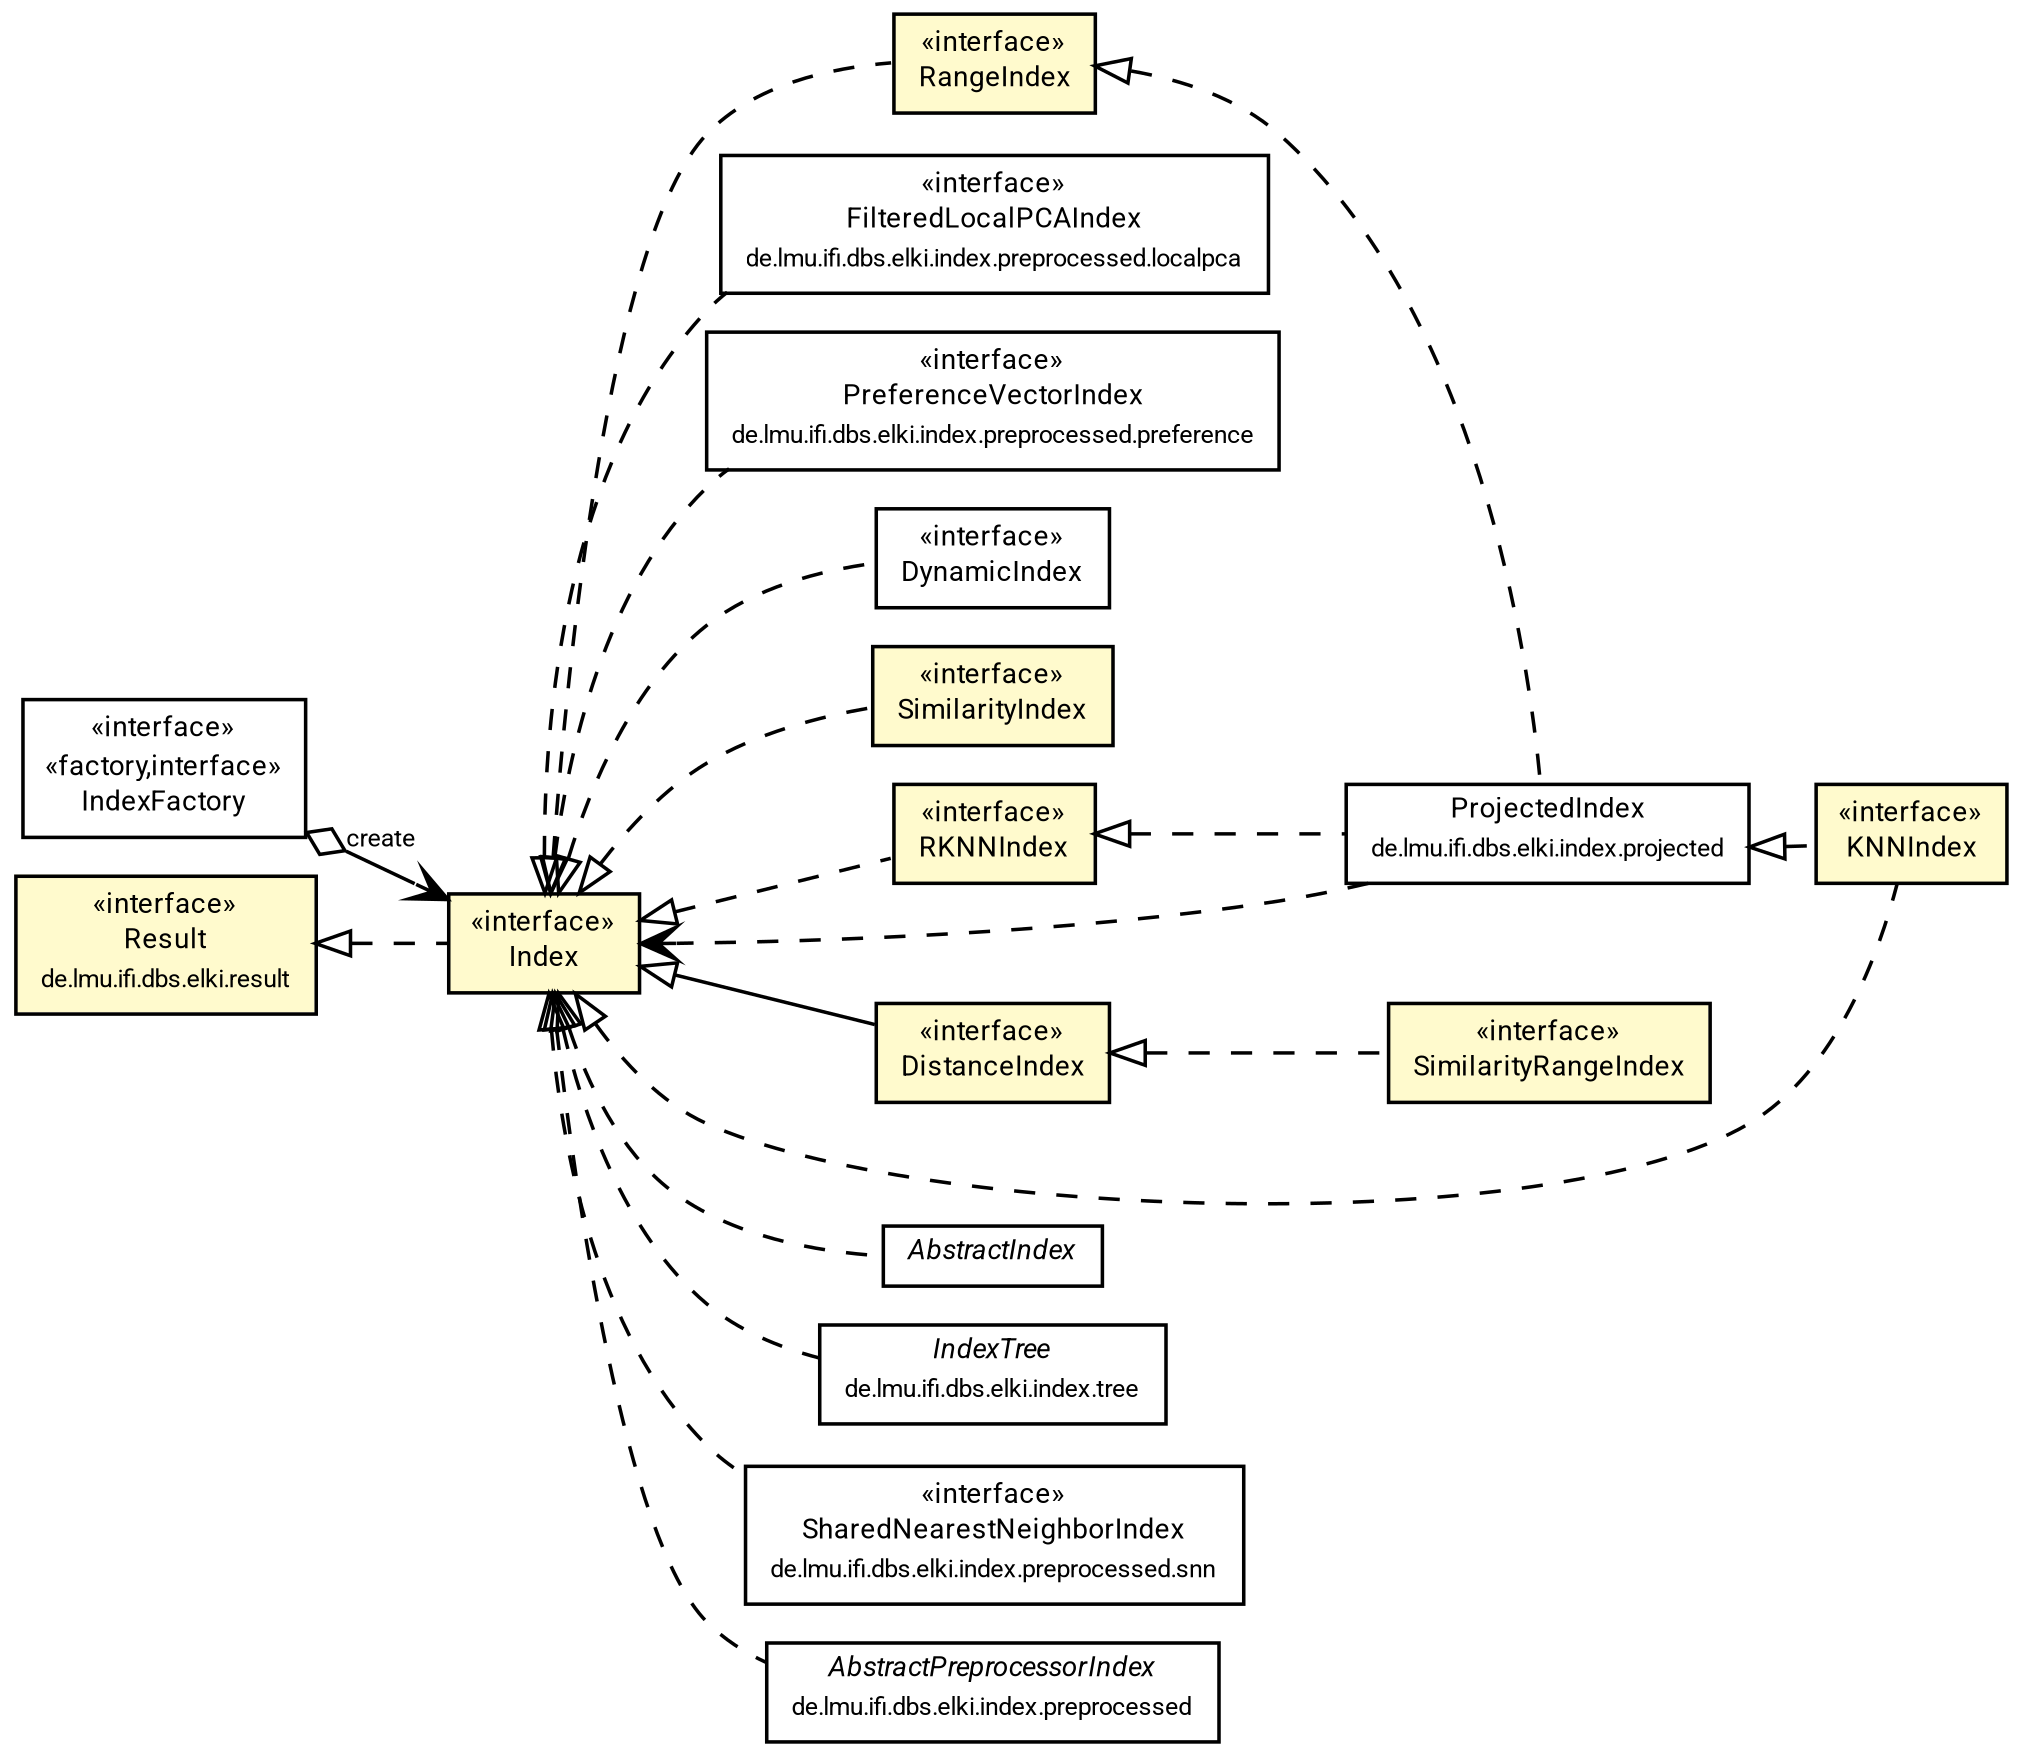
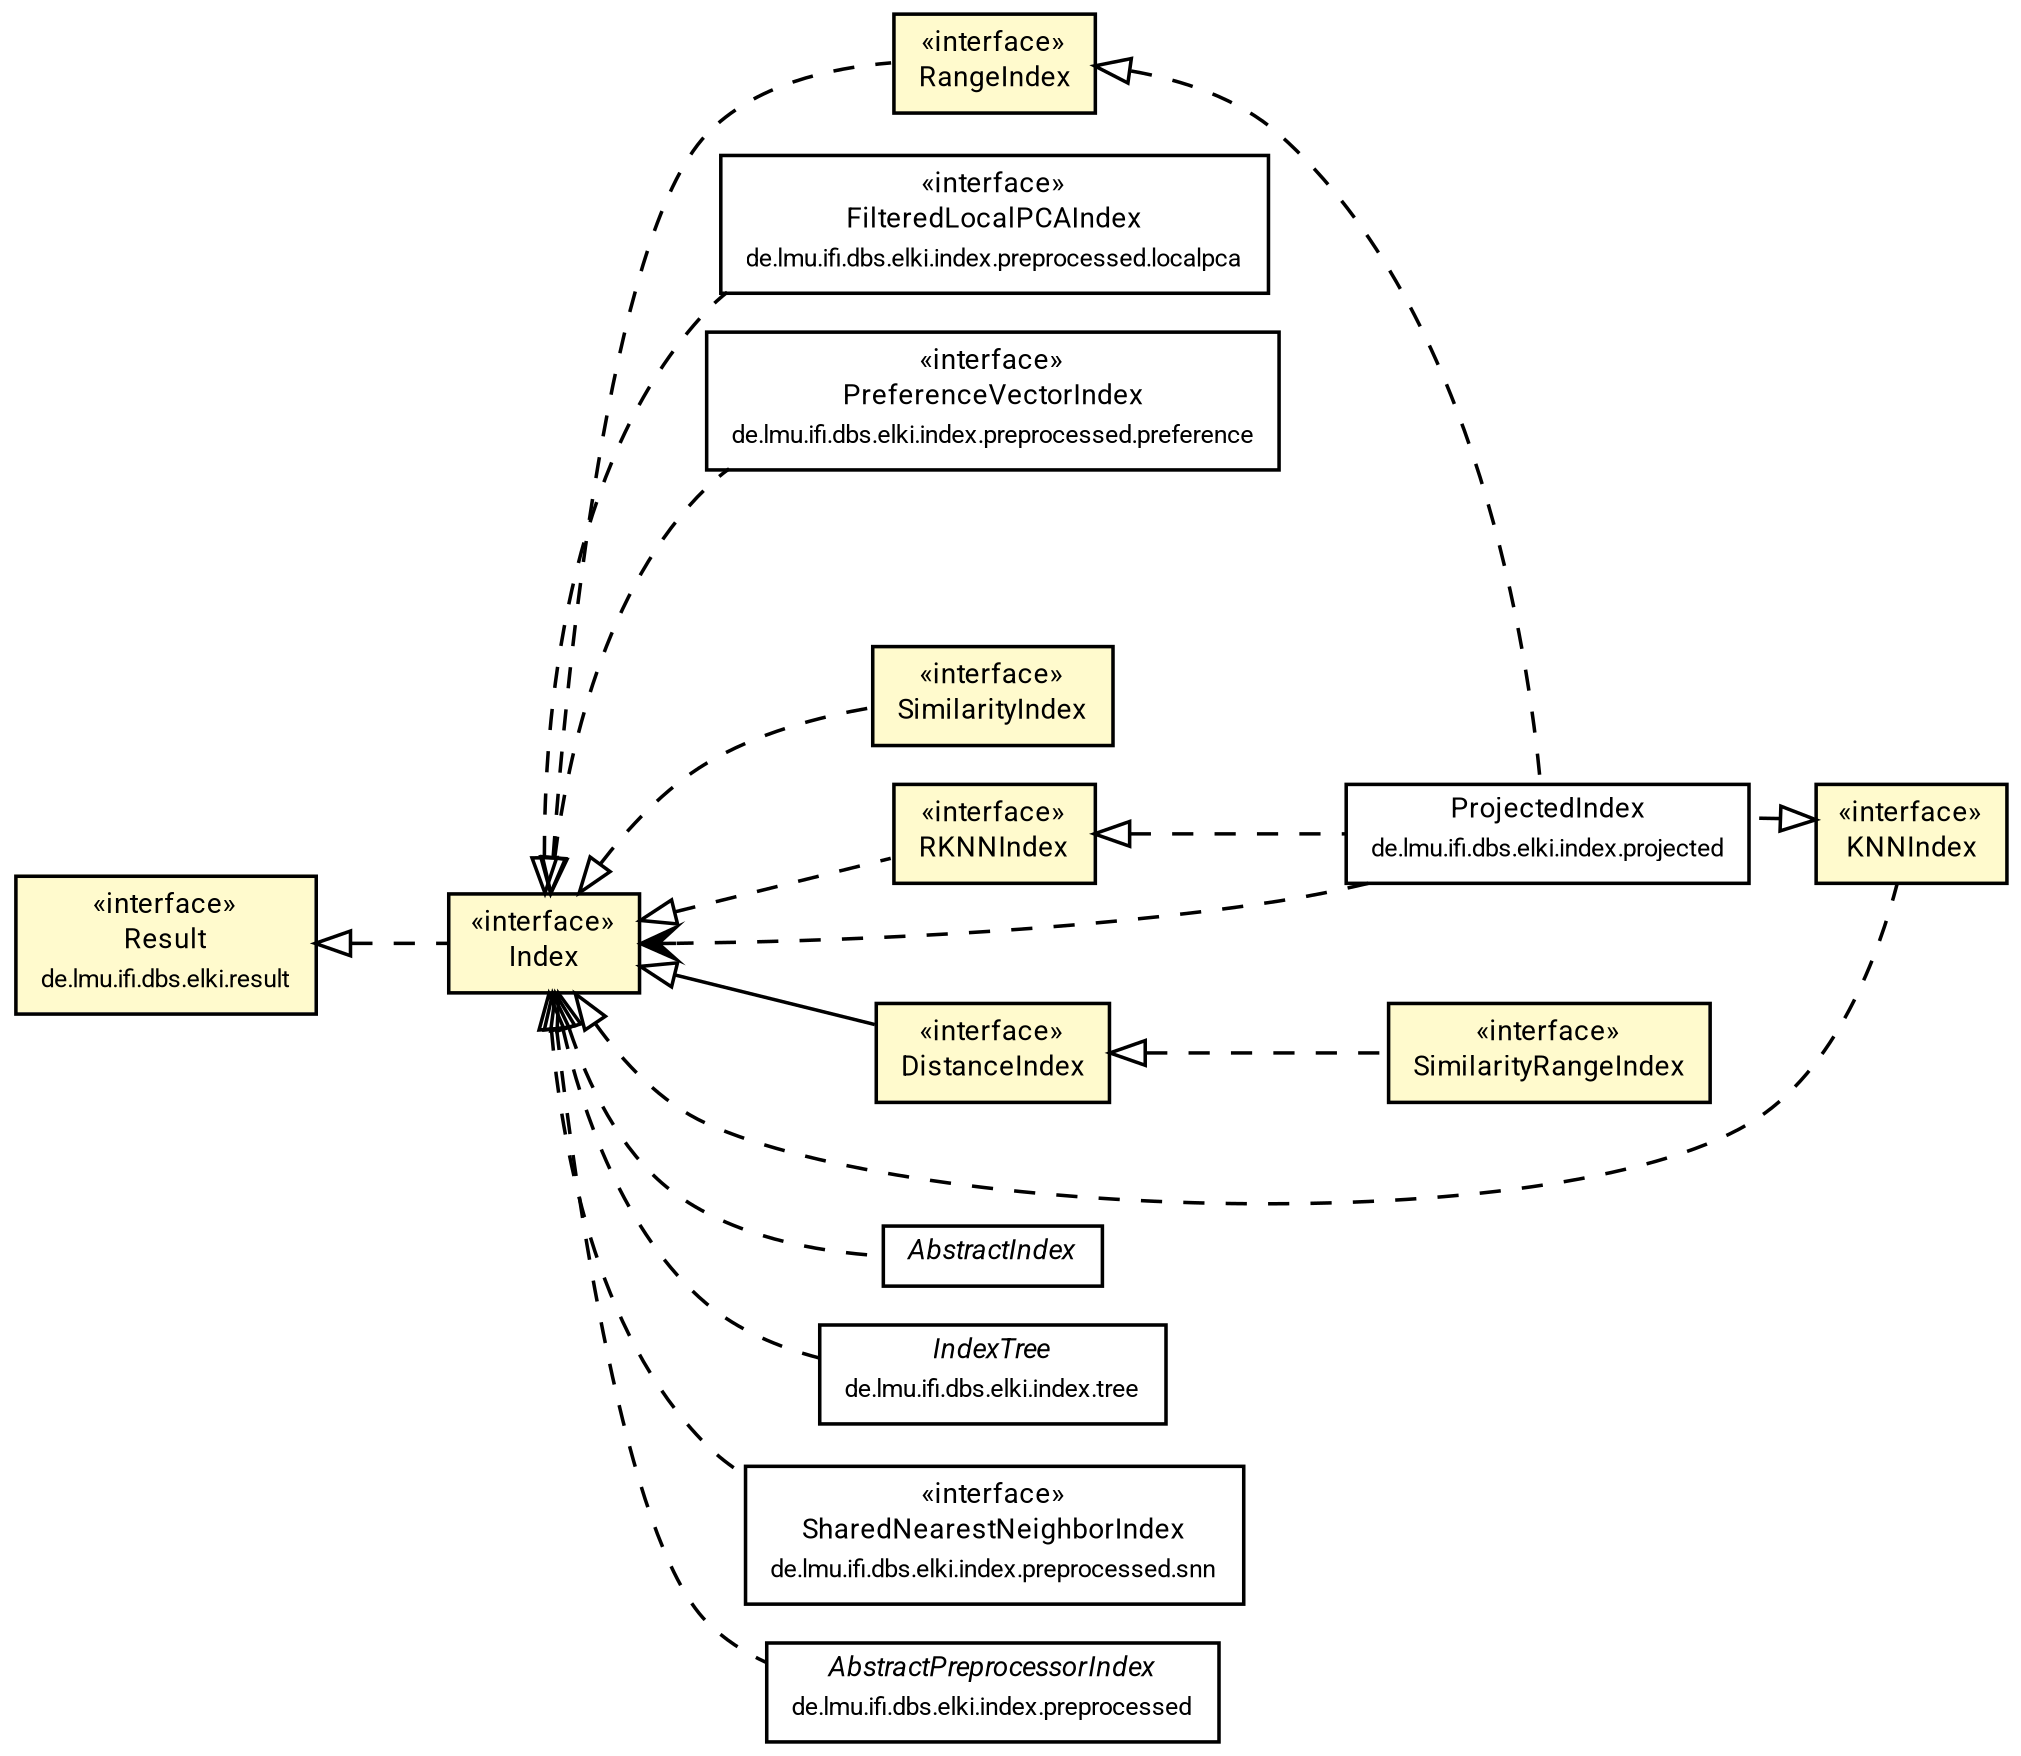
node "DynamicIndex": removed
node "IndexFactory": removed
edge "KNNIndex" -> "ProjectedIndex": reversed
